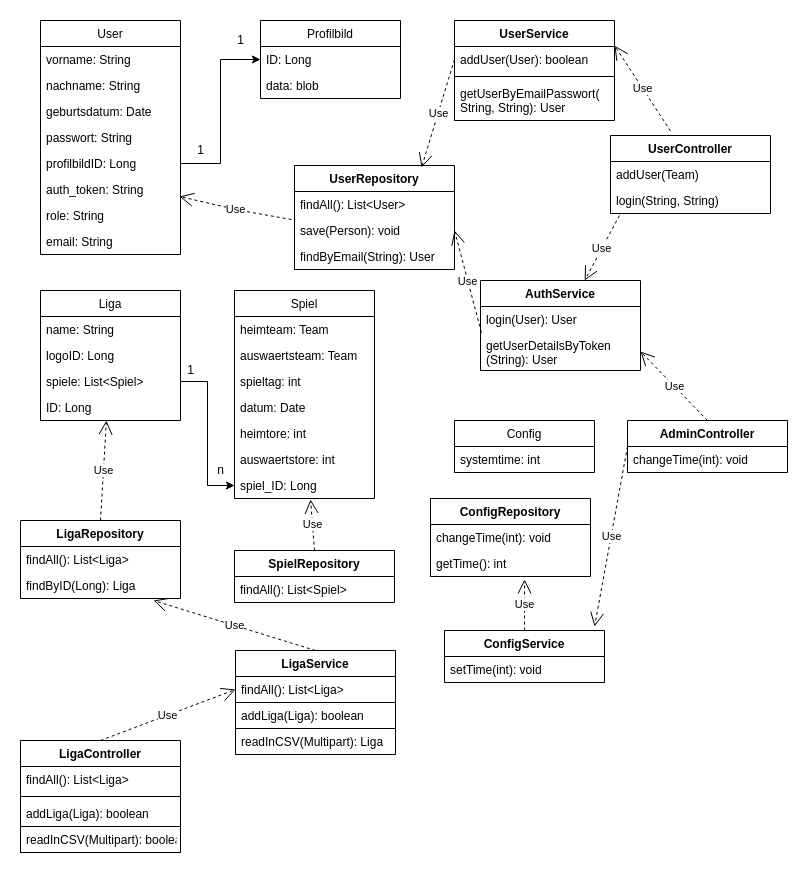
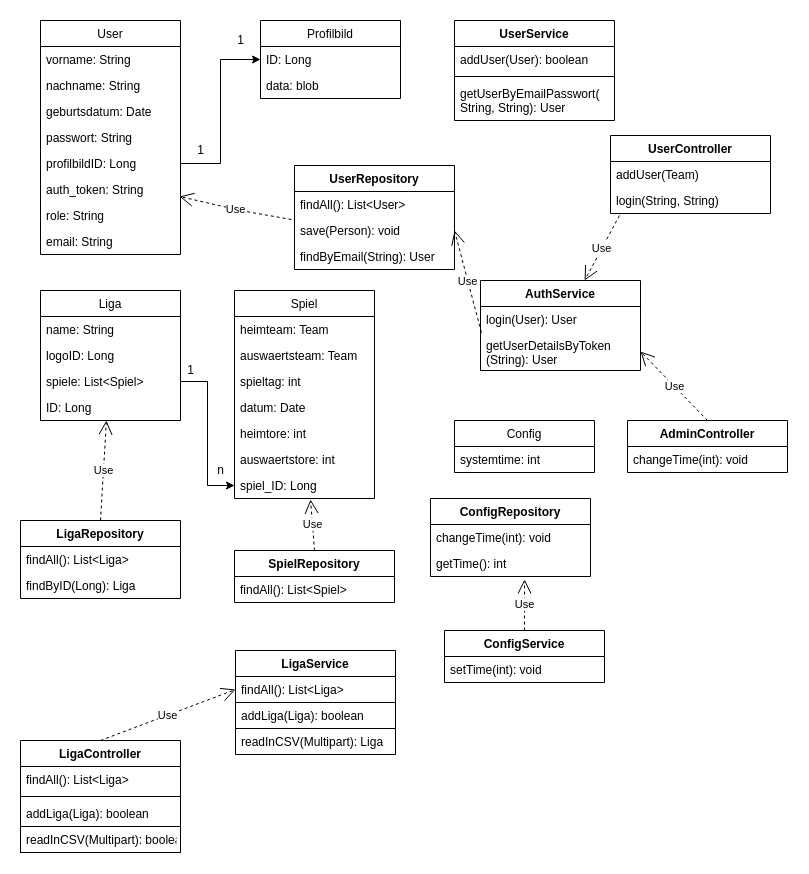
edge "UserController" -> "addUser(User): boolean": removed, label "Use"
edge "addUser(User): boolean" -> "UserRepository": removed, label "Use"
edge "AdminController" -> "ConfigService": removed, label "Use"
edge "LigaService" -> "findByID(Long): Liga": removed, label "Use"
